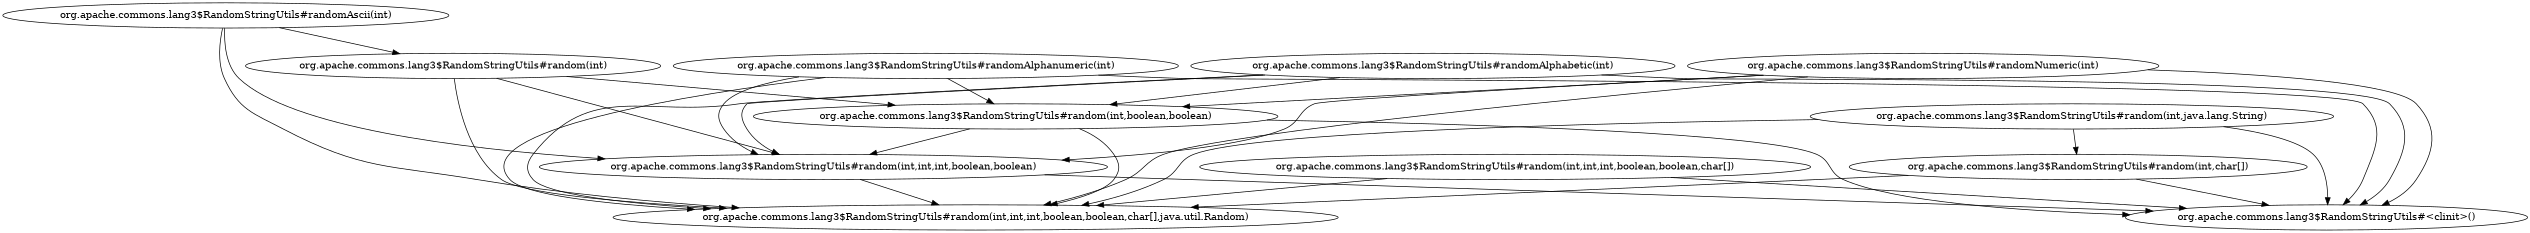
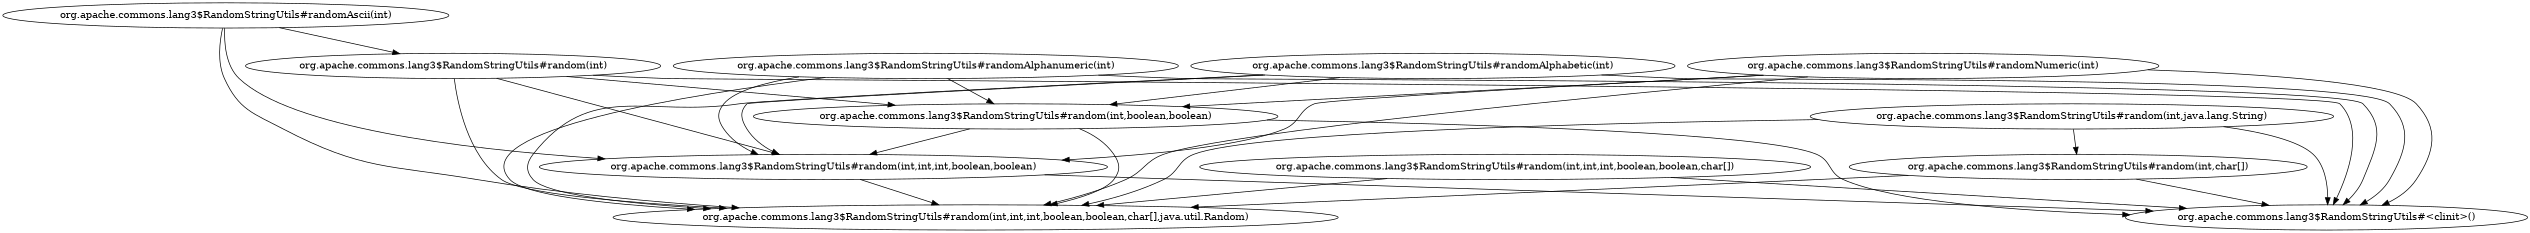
edge "org.apache.commons.lang3$RandomStringUtils#random(int)" -> "org.apache.commons.lang3$RandomStringUtils#<clinit>()": added
